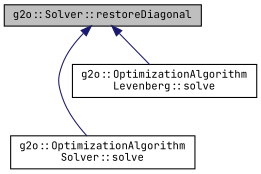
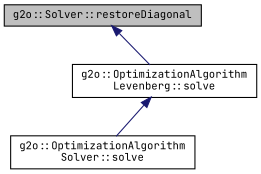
edge "g2o::OptimizationAlgorithm Solver::solve" -> "g2o::Solver::restoreDiagonal": now "g2o::OptimizationAlgorithm Solver::solve" -> "g2o::OptimizationAlgorithm Levenberg::solve"
